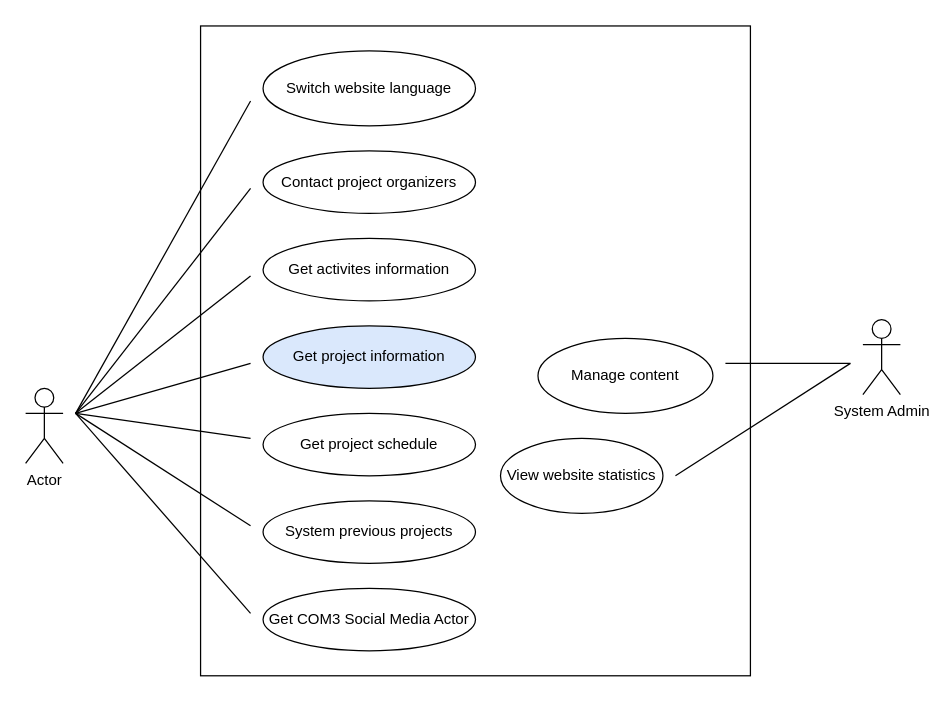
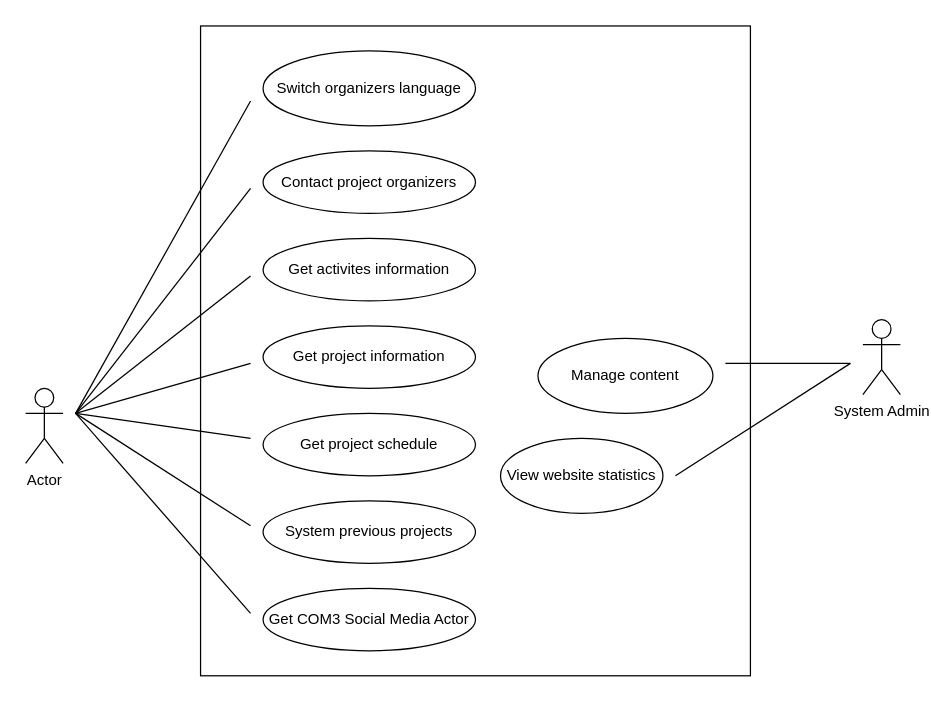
node "Switch website language": label "Switch website language" -> "Switch organizers language"
node "Get project information": fillcolor #dae8fc -> #ffffff
